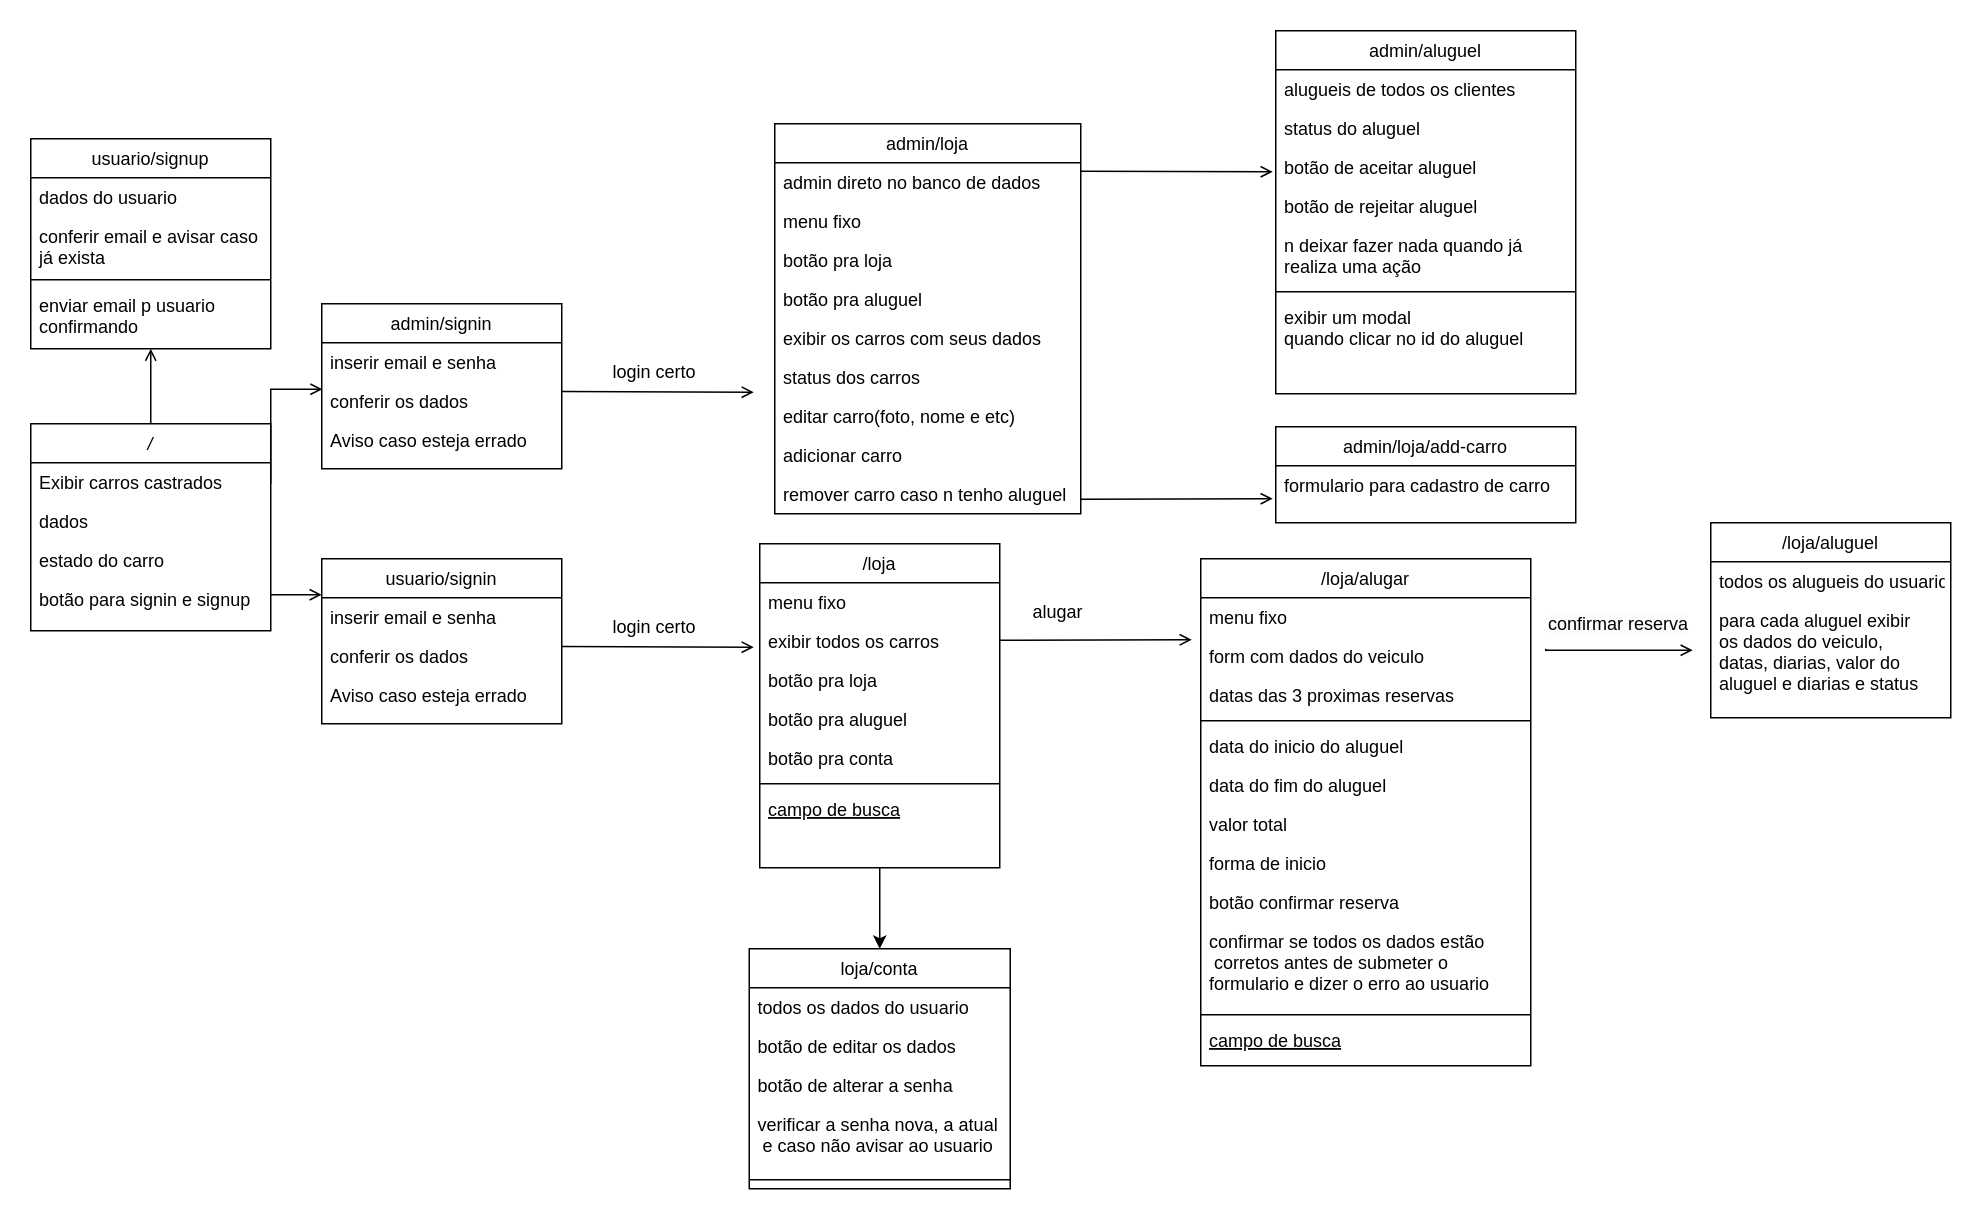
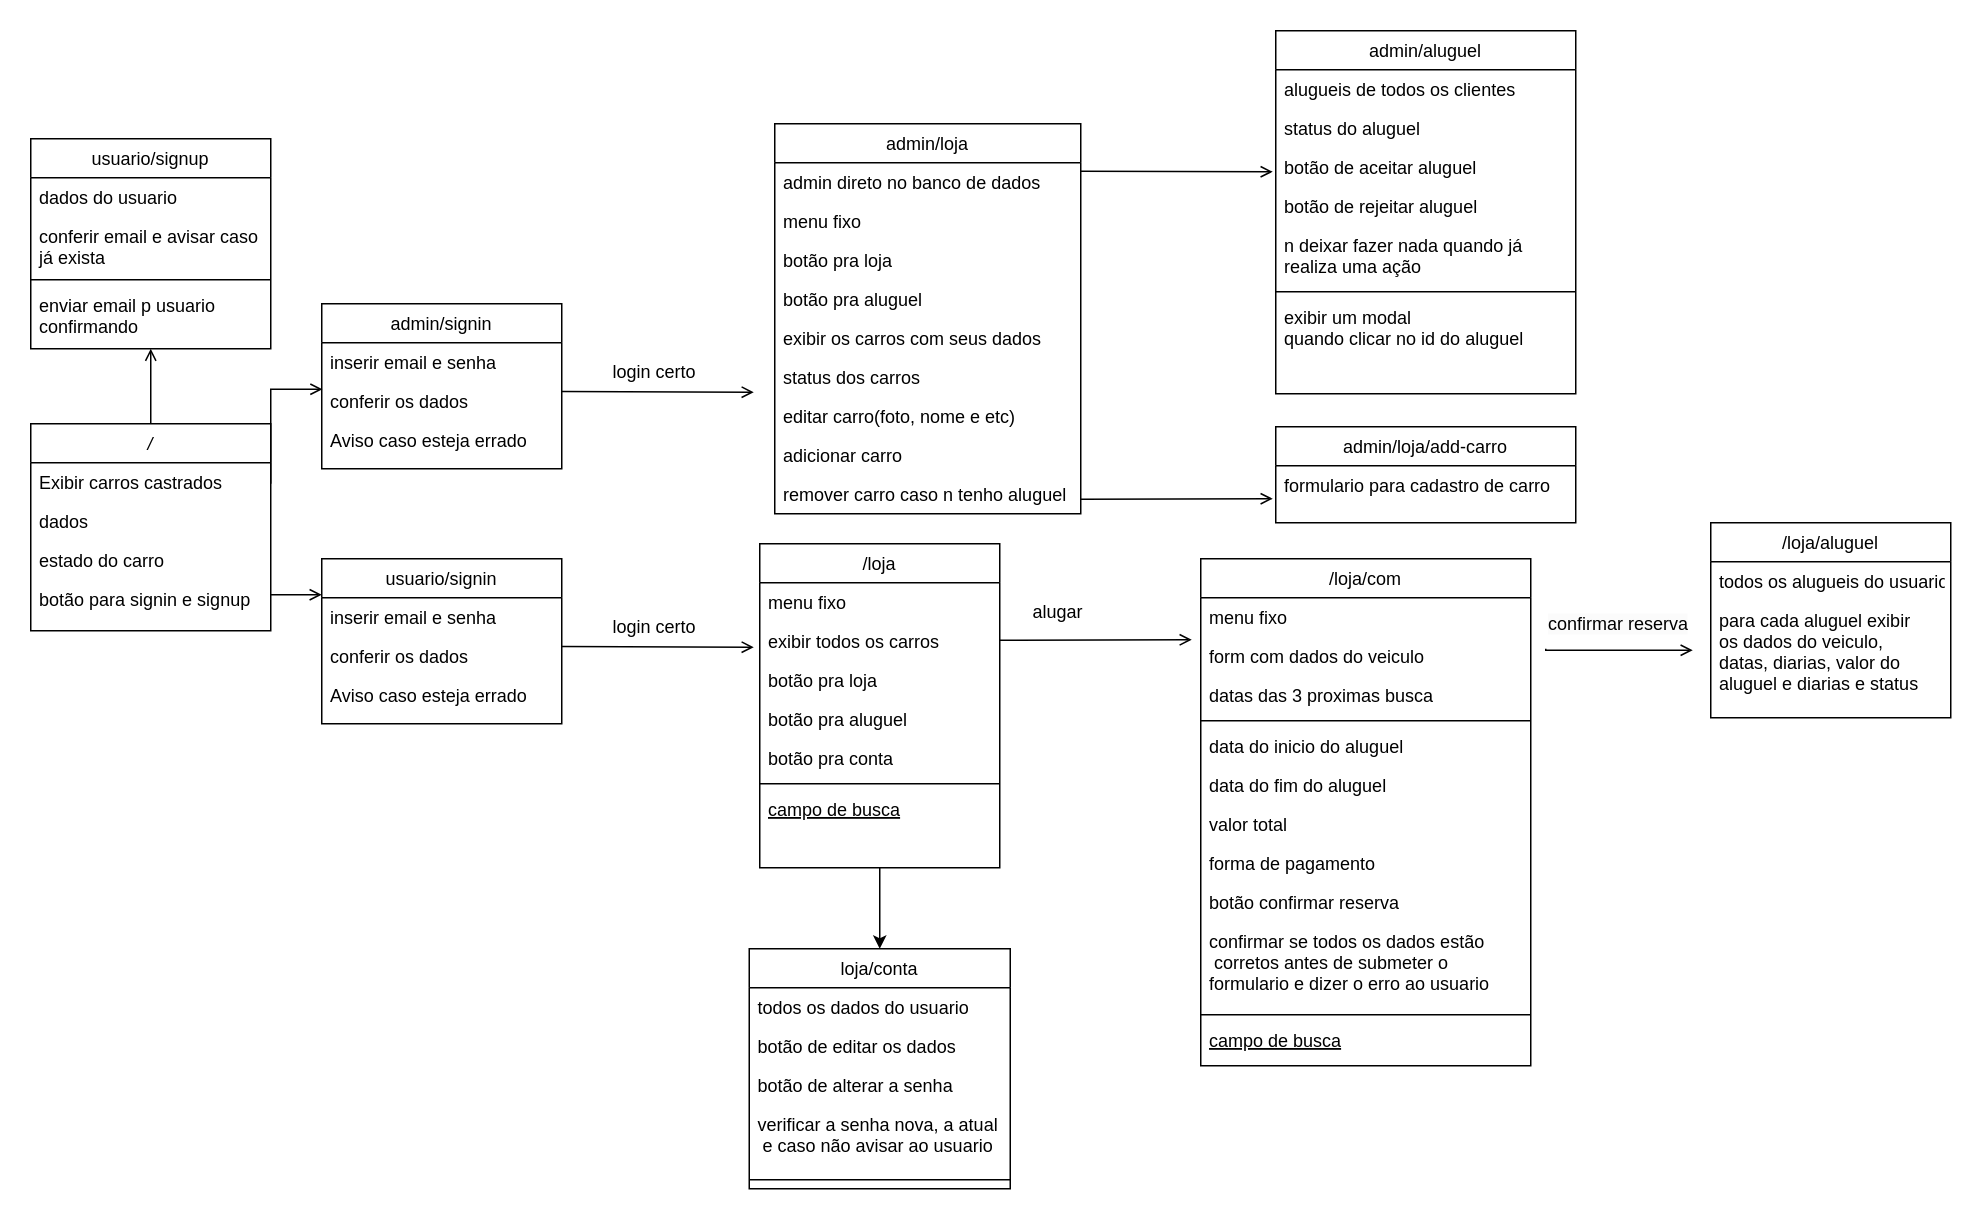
node "/loja/alugar": label "/loja/alugar" -> "/loja/com"
node "datas das 3 proximas reservas": label "datas das 3 proximas reservas" -> "datas das 3 proximas busca"
node "forma de inicio": label "forma de inicio" -> "forma de pagamento"
